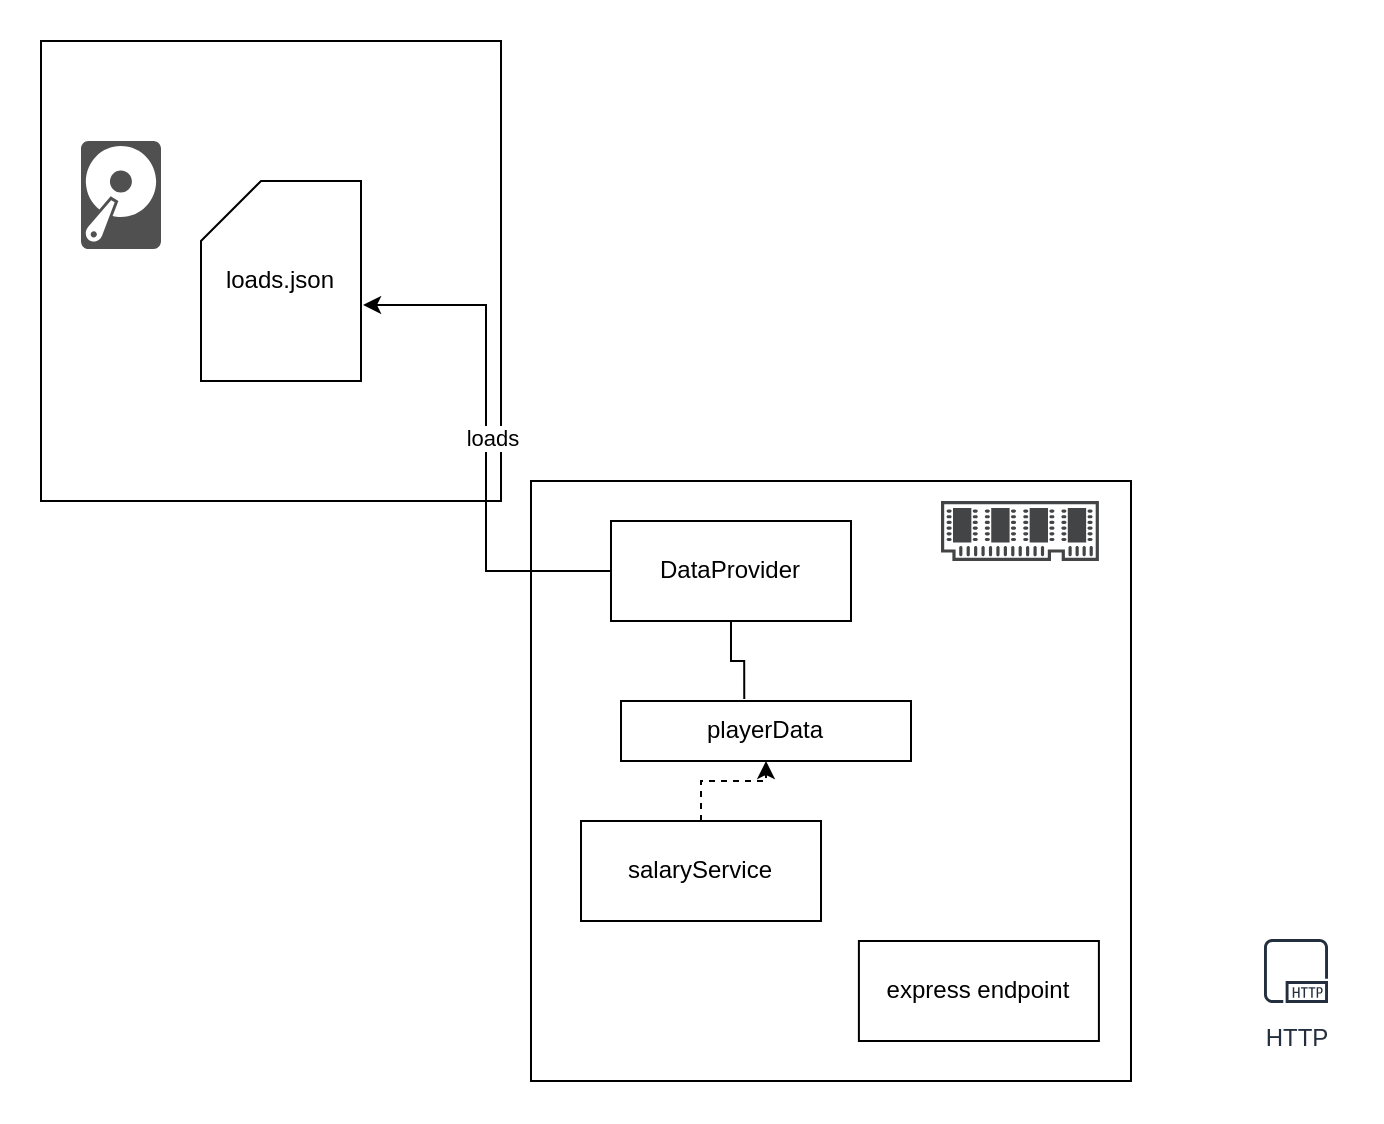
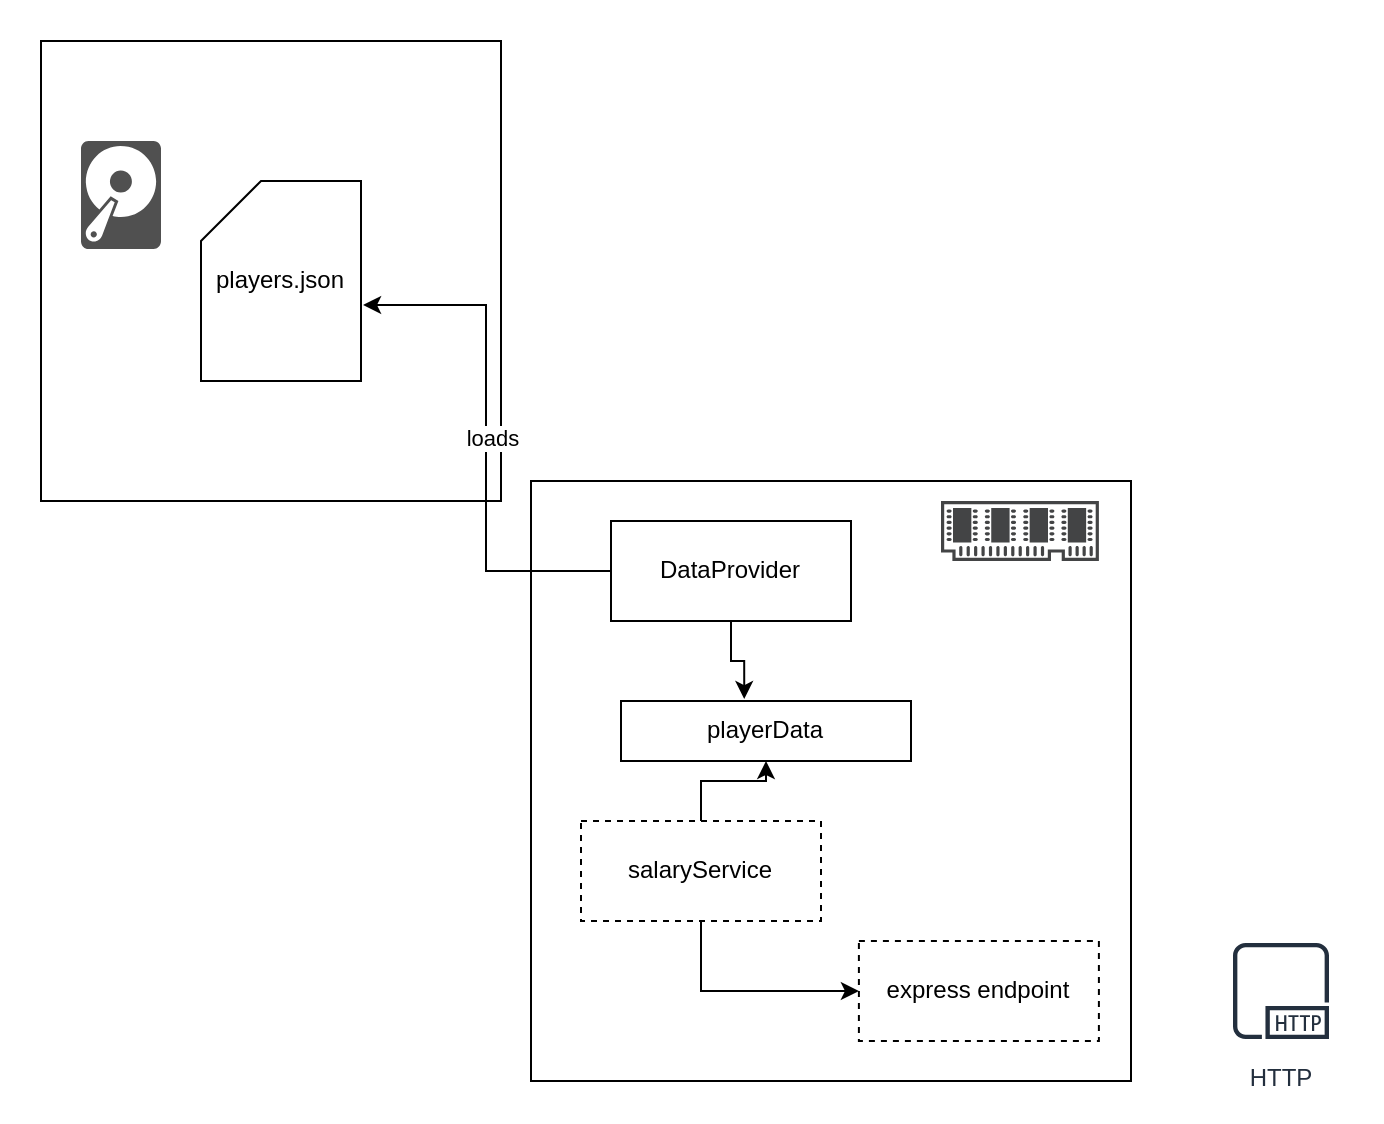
node "loads.json": label "loads.json" -> "players.json"
edge "DataProvider" -- "playerData": arrowhead none -> classic
edge "salaryService" -> "playerData": style dashed -> solid
node "salaryService": style solid -> dashed
node "HTTP": size 150x80 -> 120x120
edge "salaryService" -> "express endpoint": added
node "express endpoint": style solid -> dashed
